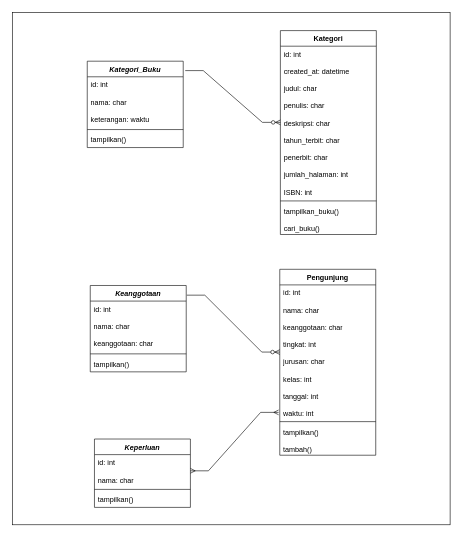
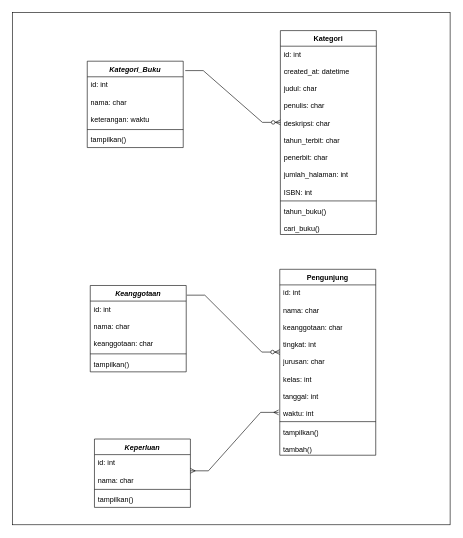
node "tampilkan_buku() cari_buku()": label "tampilkan_buku() cari_buku()" -> "tahun_buku() cari_buku()"
